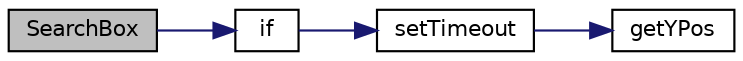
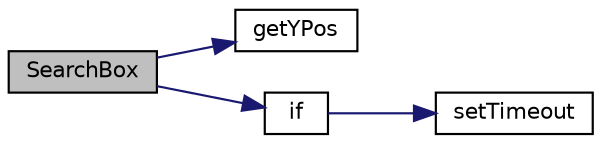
edge "setTimeout" -> "getYPos": now "SearchBox" -> "getYPos"
